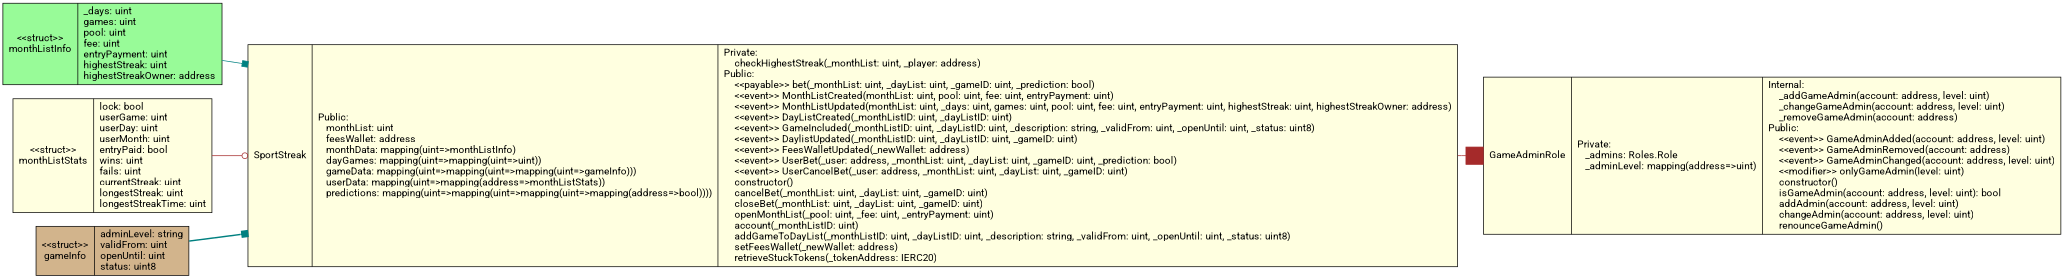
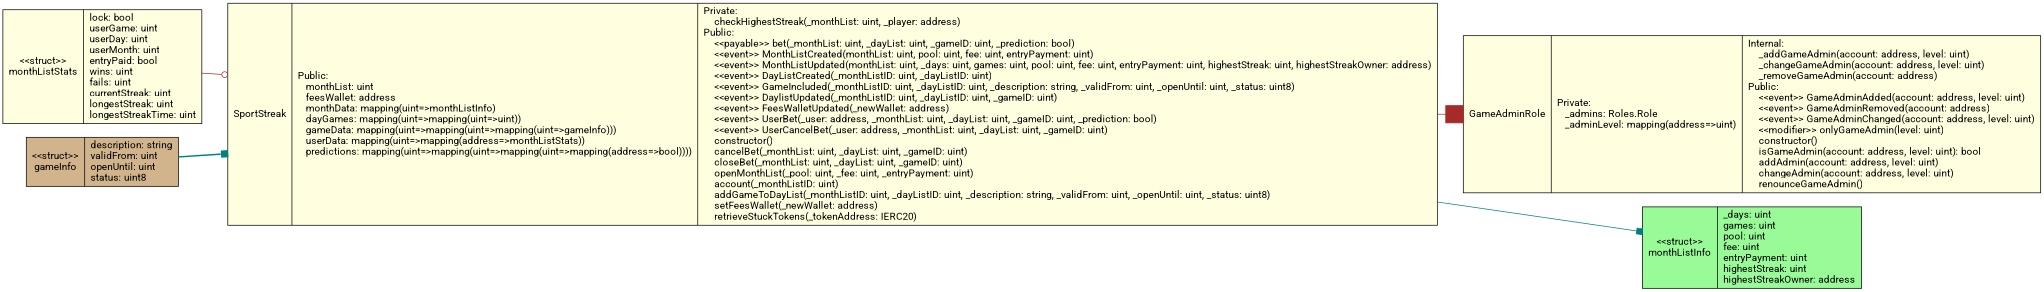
edge "monthListInfo" -> "SportStreak": reversed
node "gameInfo": text "adminLevel: string" -> "description: string"
